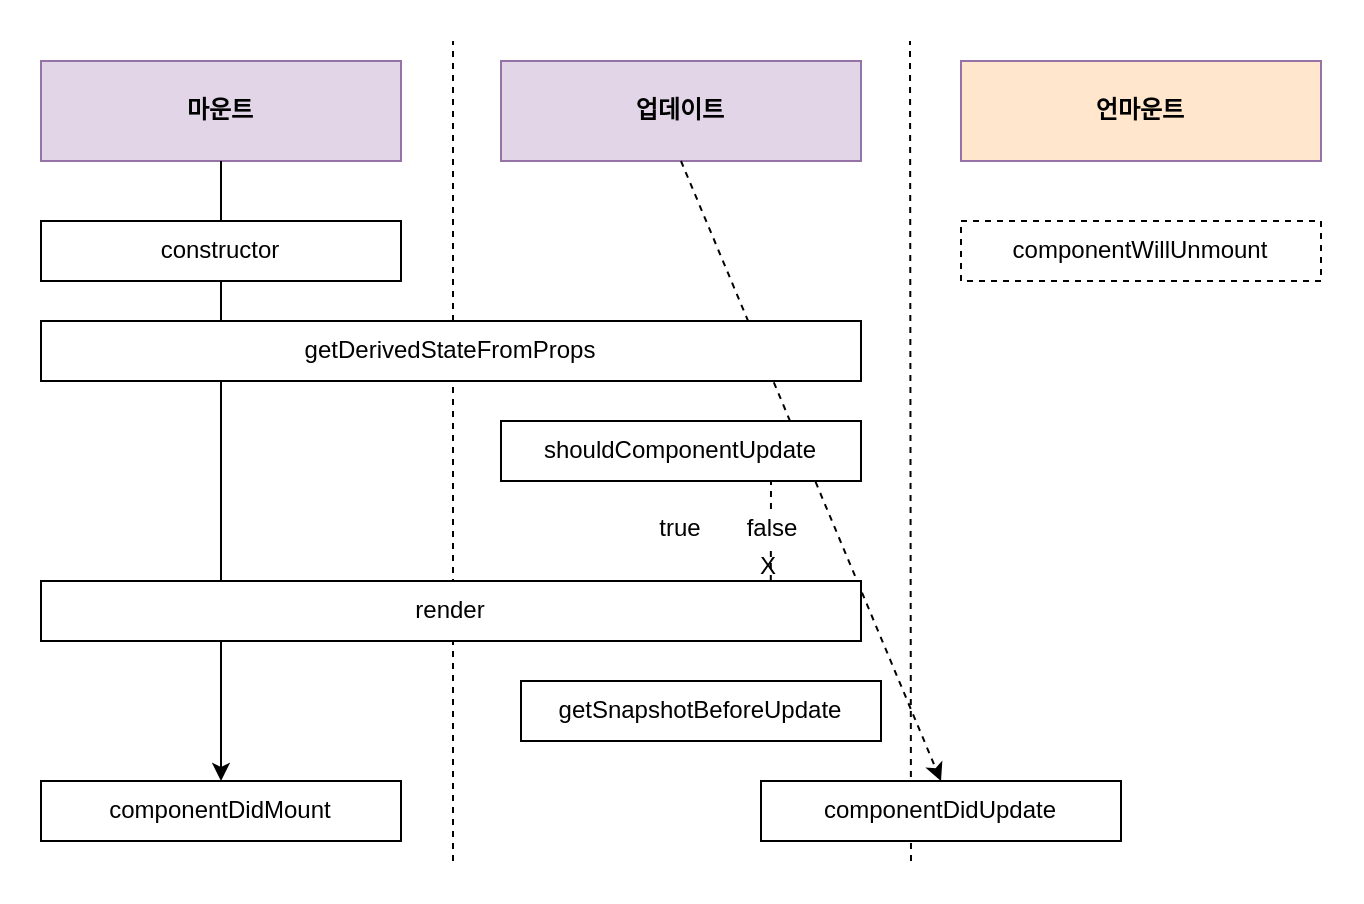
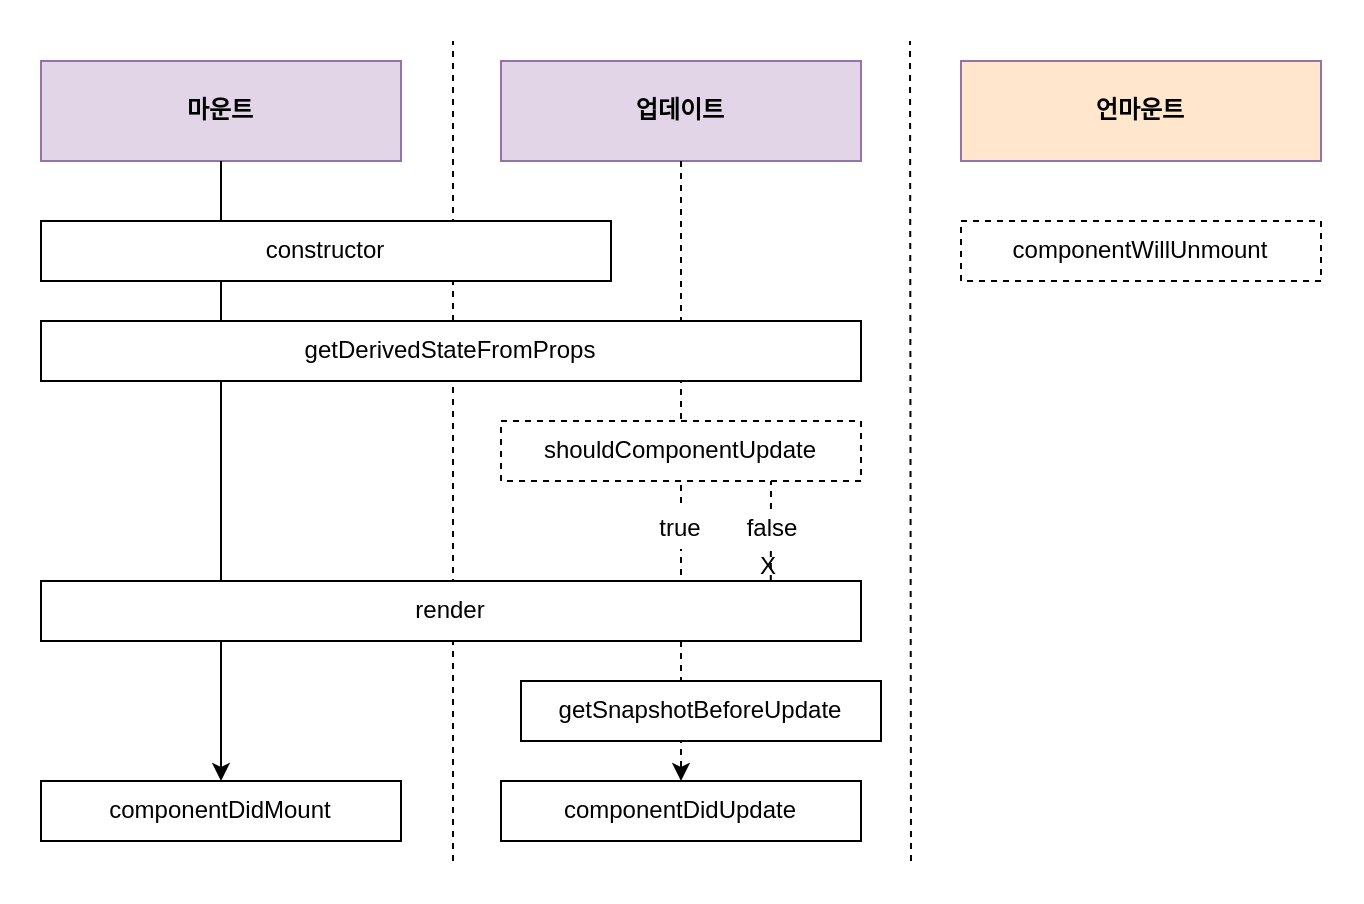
node "constructor": size 360x60 -> 570x60
node "shouldComponentUpdate": style solid -> dashed
node "componentDidUpdate": moved (941, 811) -> (681, 811)
